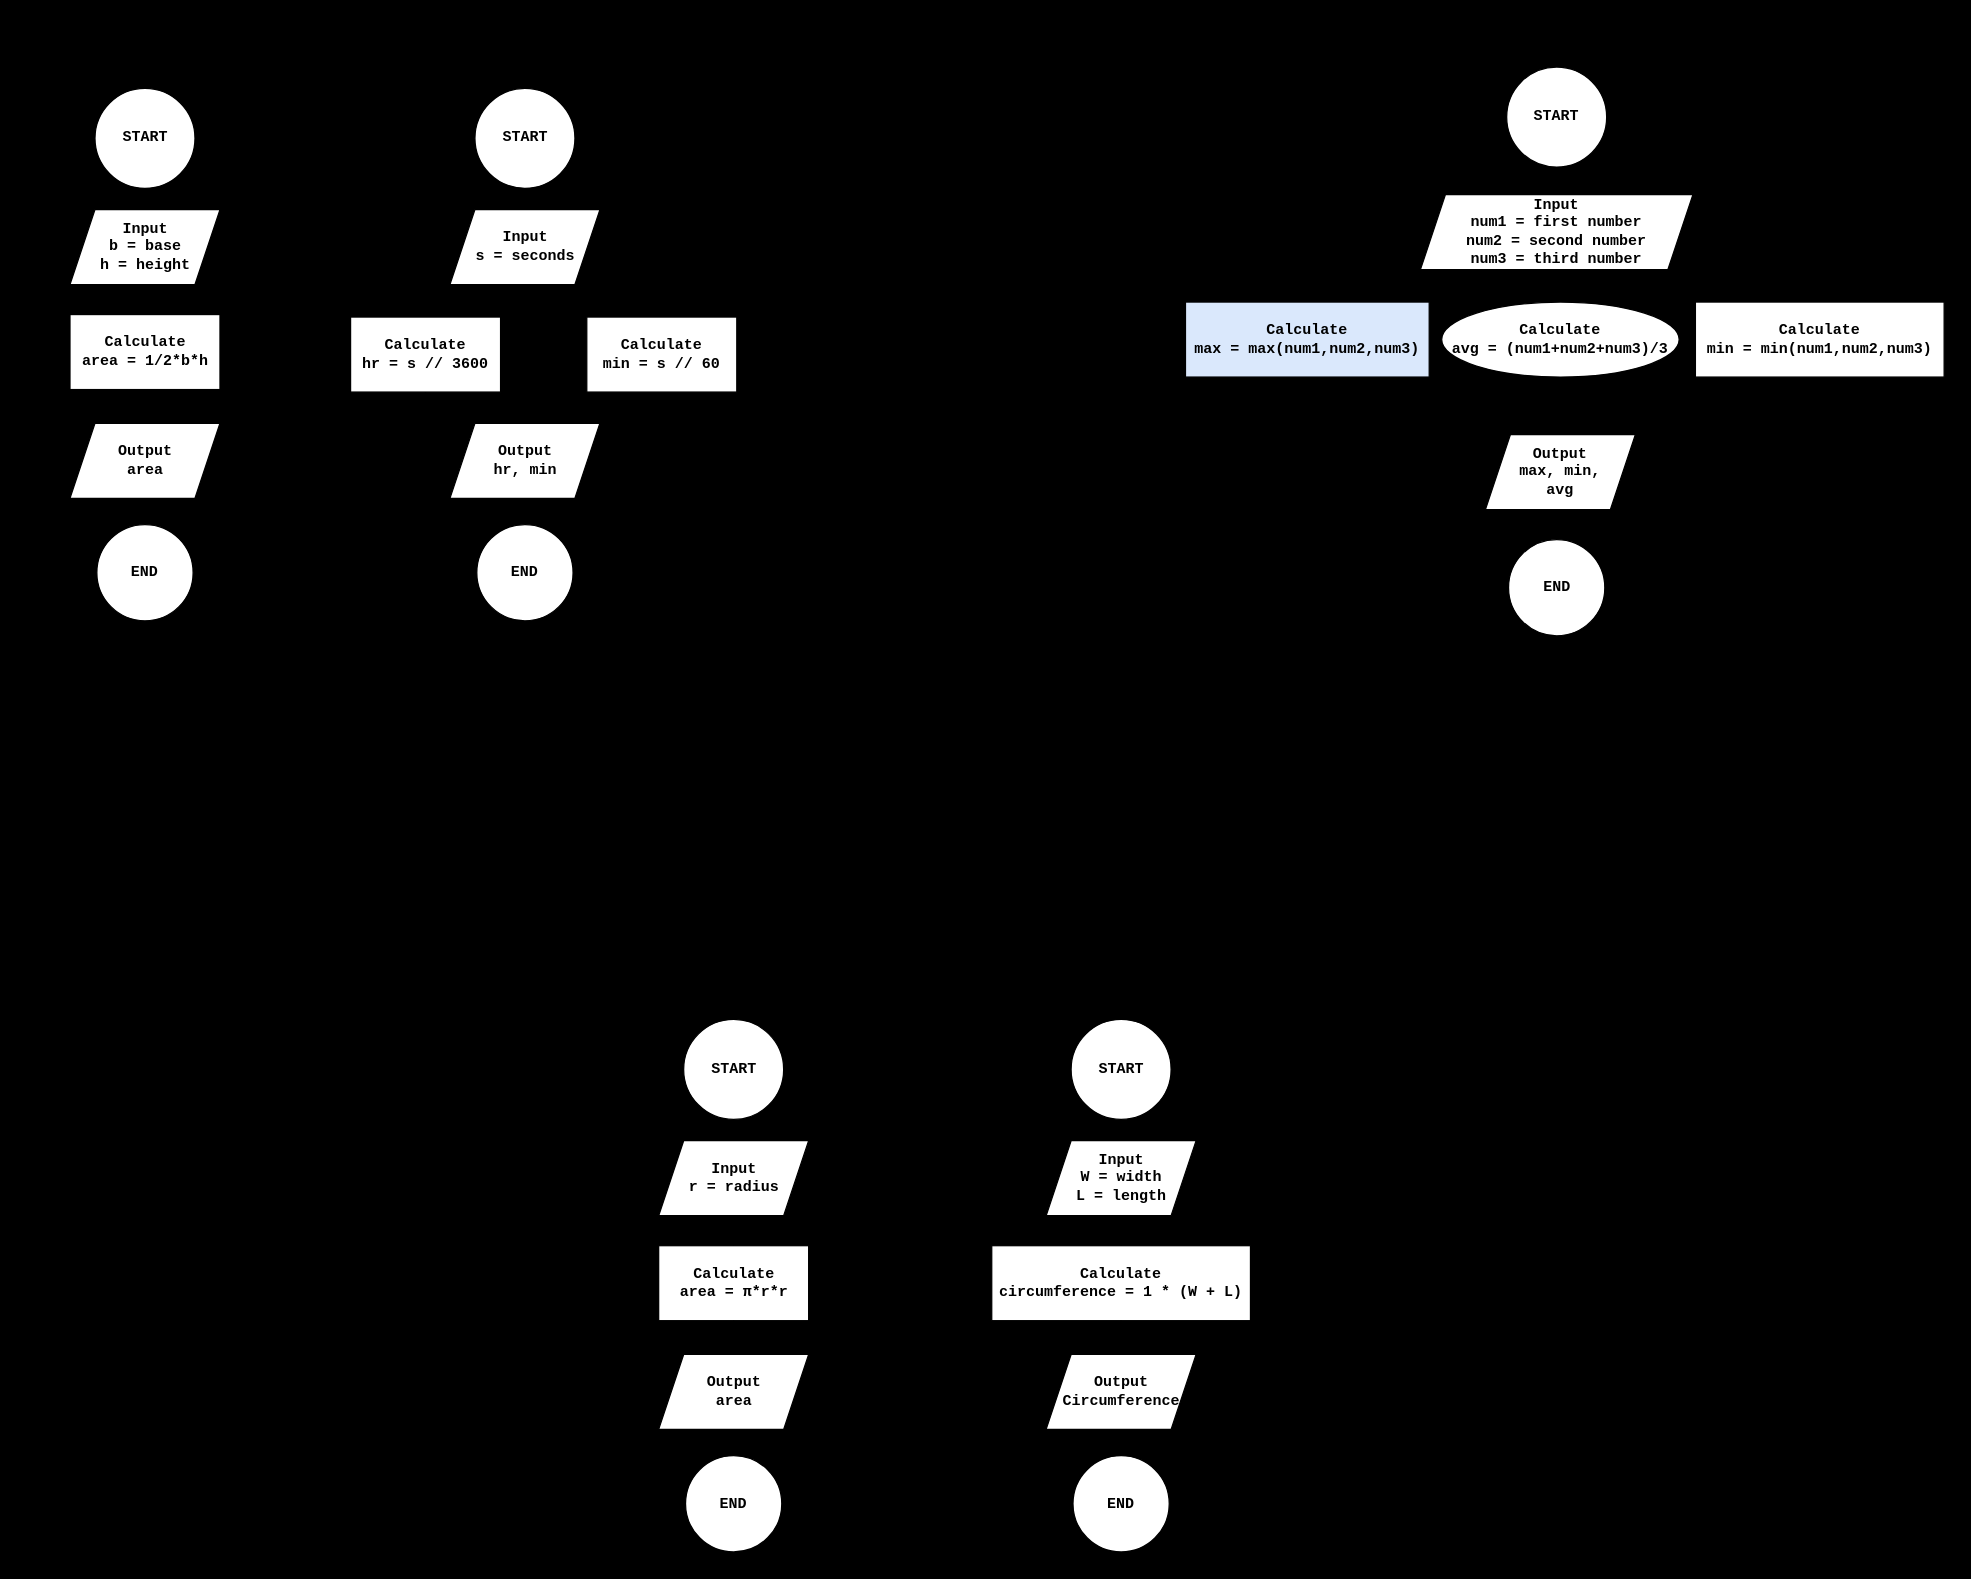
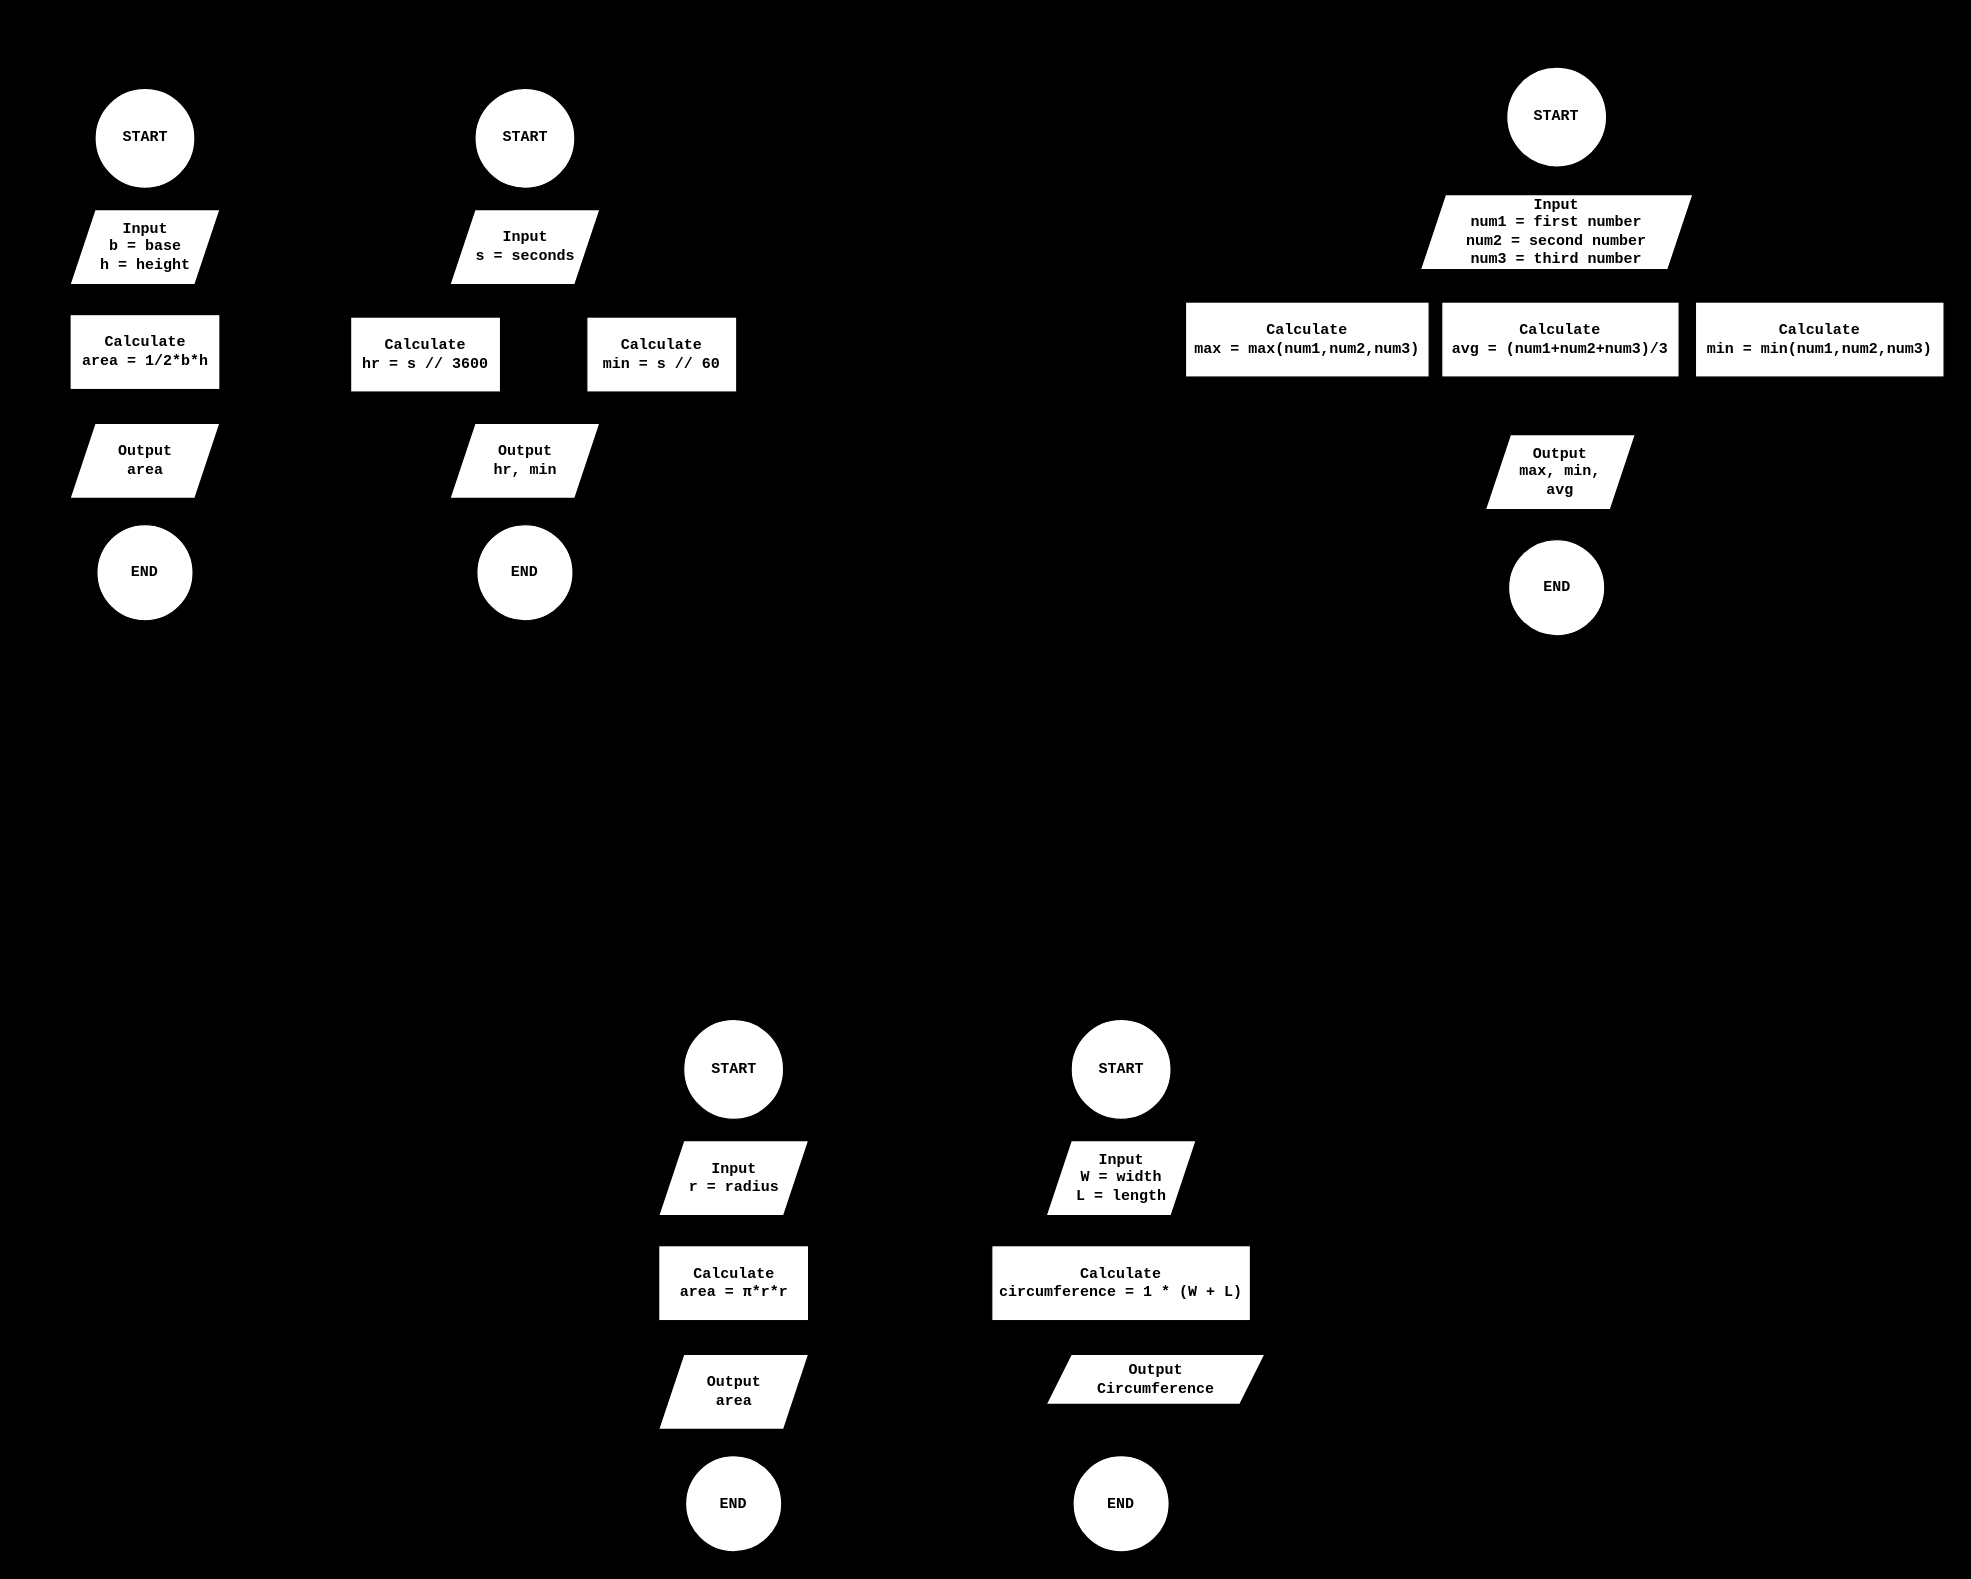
node "Calculate max = max(num1,num2,num3)": fillcolor #dae8fc -> #ffffff
node "Calculate avg = (num1+num2+num3)/3": shape ellipse -> rectangle
node "Output Circumference": size 150x75 -> 219x50
